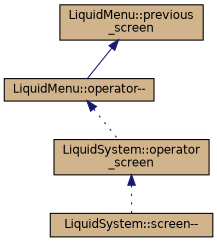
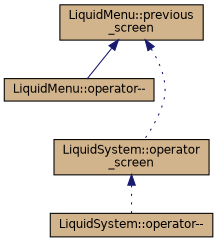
edge "LiquidSystem::operator _screen" -> "LiquidMenu::operator--": now "LiquidSystem::operator _screen" -> "LiquidMenu::previous _screen"
node "LiquidSystem::screen--": label "LiquidSystem::screen--" -> "LiquidSystem::operator--"
